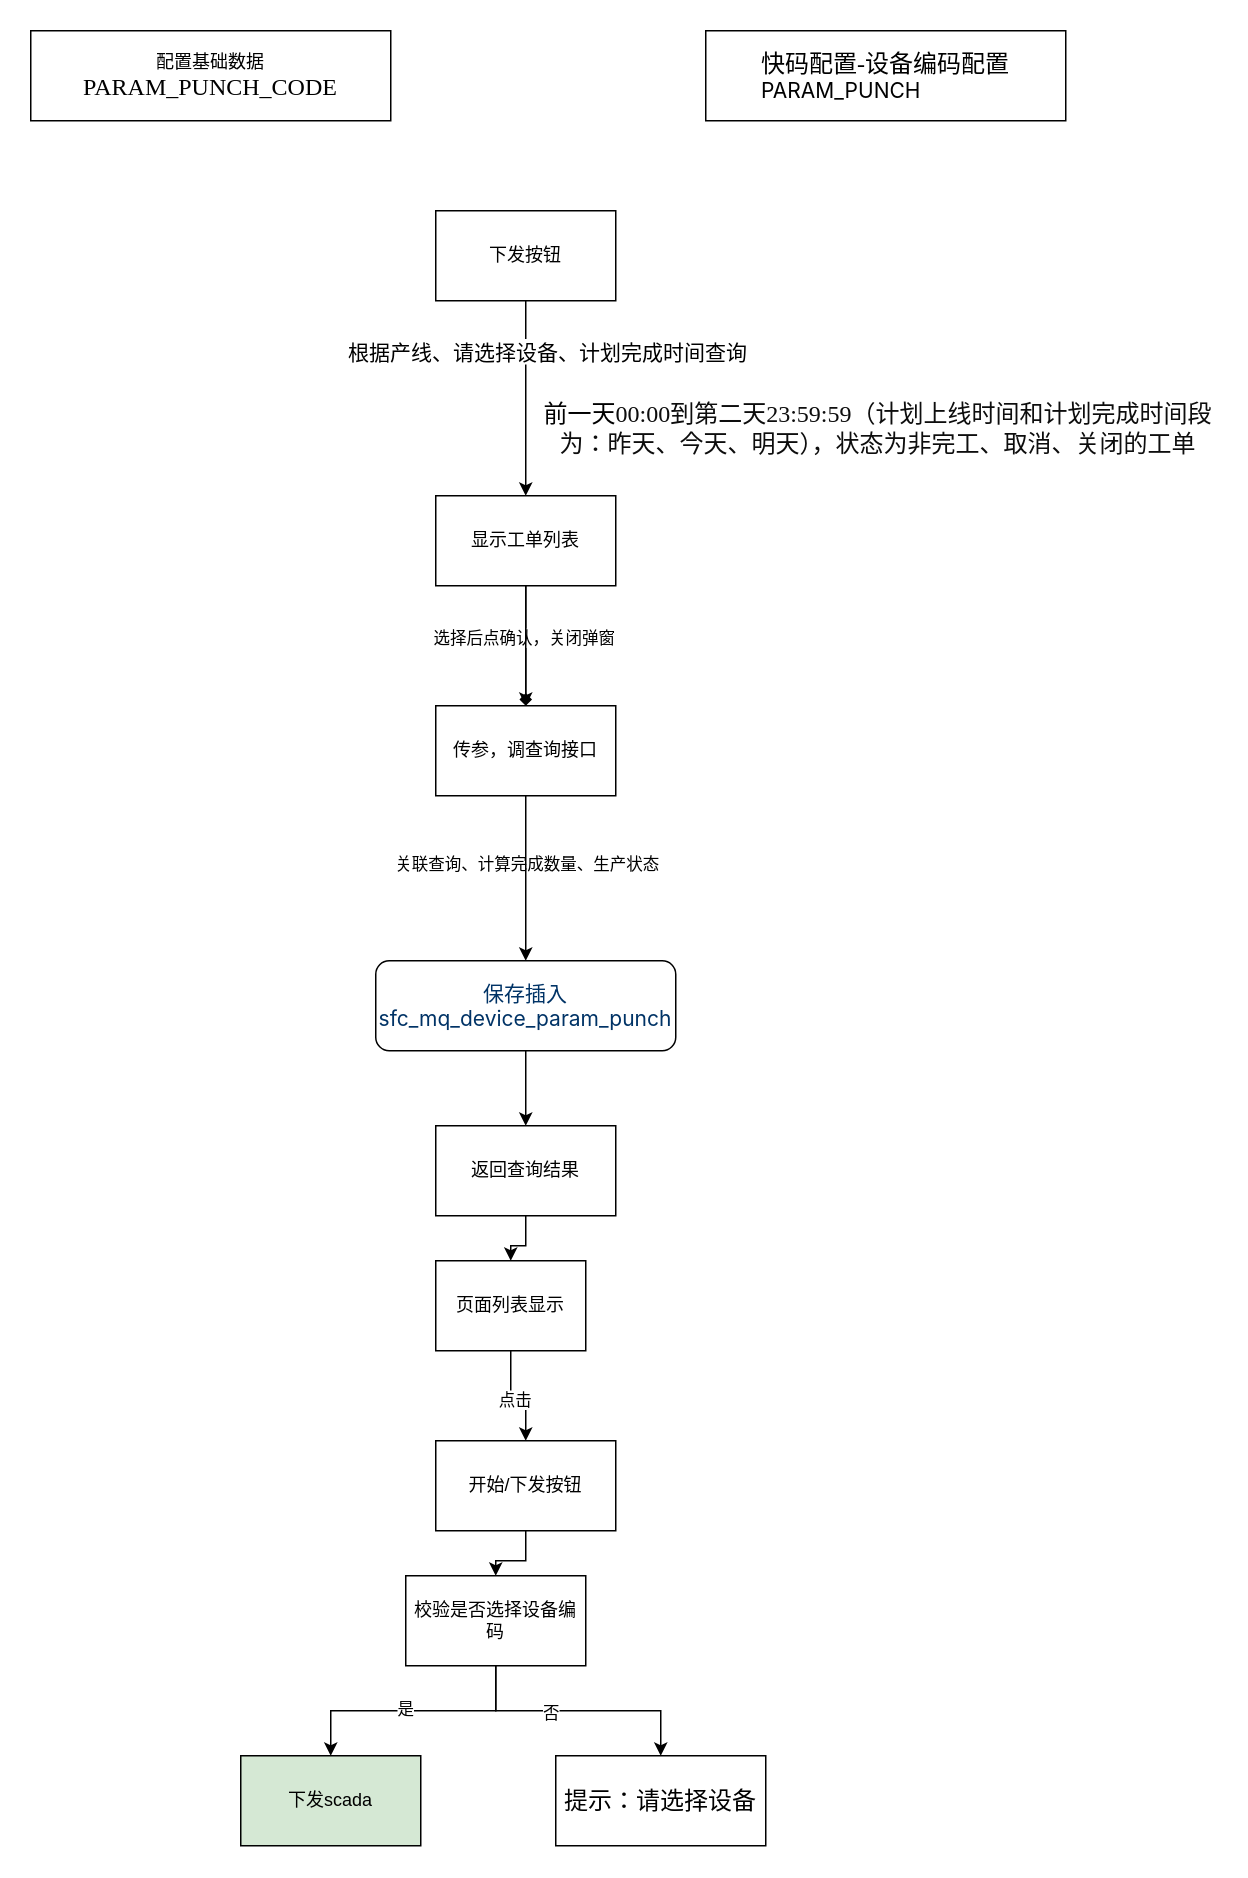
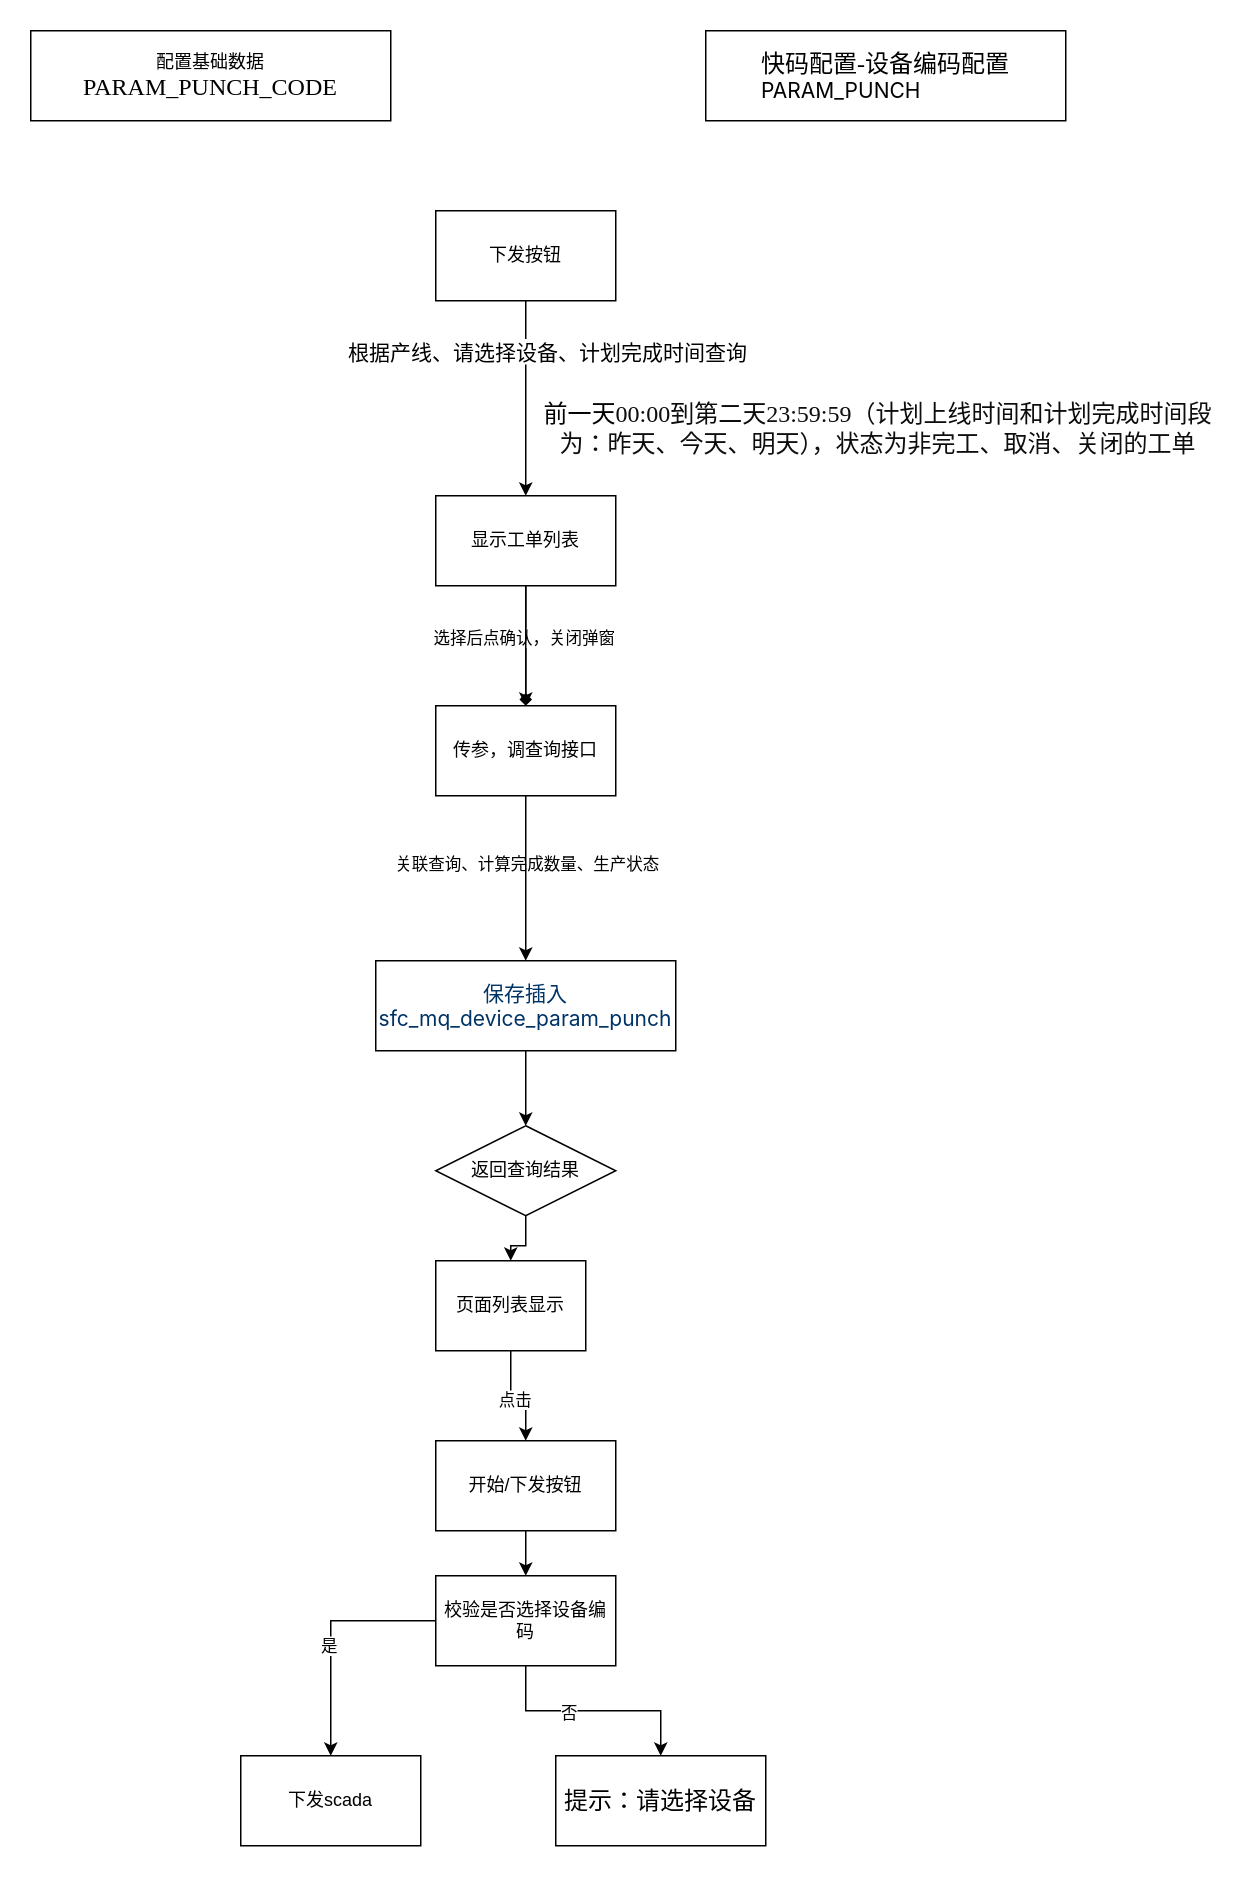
node "保存插入sfc_mq_device_param_punch": shape rounded rectangle -> rectangle
node "返回查询结果": shape rectangle -> diamond
node "校验是否选择设备编码": moved (496, 1621) -> (526, 1621)
node "下发scada": fillcolor #d5e8d4 -> #ffffff
